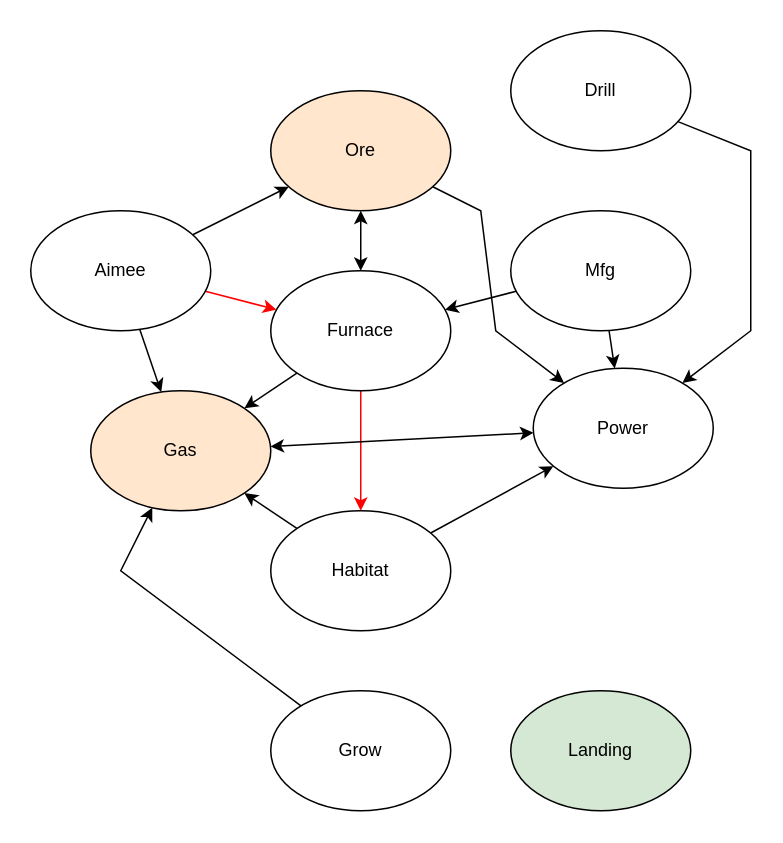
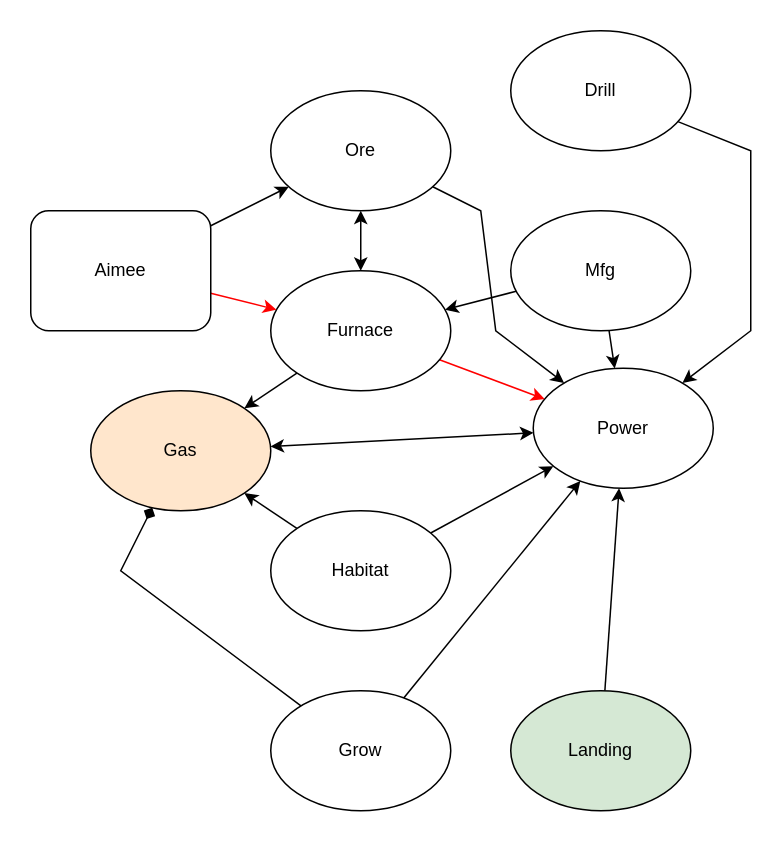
node "Ore": fillcolor #ffe6cc -> #ffffff
node "Aimee": shape ellipse -> rounded rectangle
edge "Aimee" -> "Gas": removed
edge "Furnace" -> "Habitat": now "Furnace" -> "Power"
edge "Grow" -> "Gas": arrowhead classic -> diamond
edge "Grow" -> "Power": added
edge "Landing" -> "Power": added
